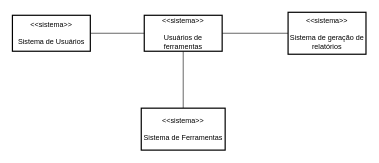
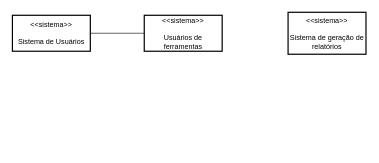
edge "<<sistema>> Usuários de ferramentas" -- "<<sistema>> Sistema de geração de relatórios": removed
edge "<<sistema>> Usuários de ferramentas" -- "<<sistema>> Sistema de Ferramentas": removed
node "<<sistema>> Sistema de Ferramentas": removed
